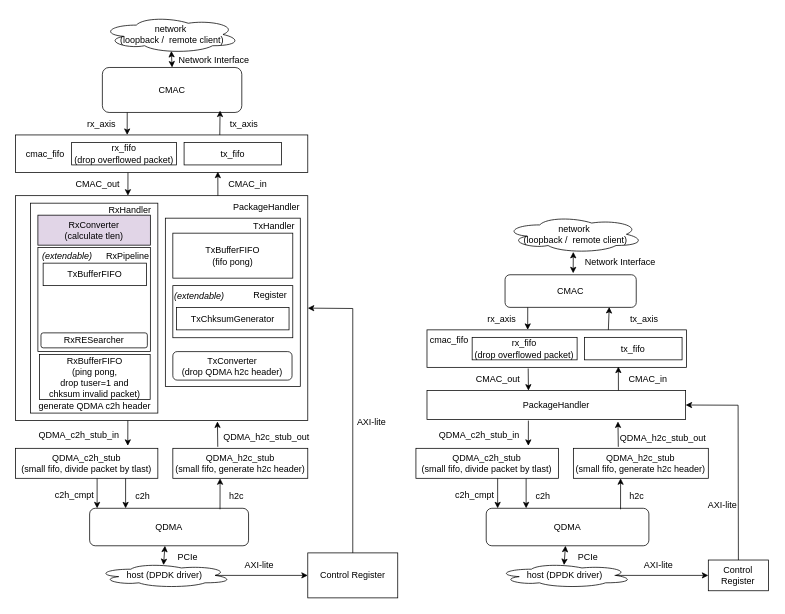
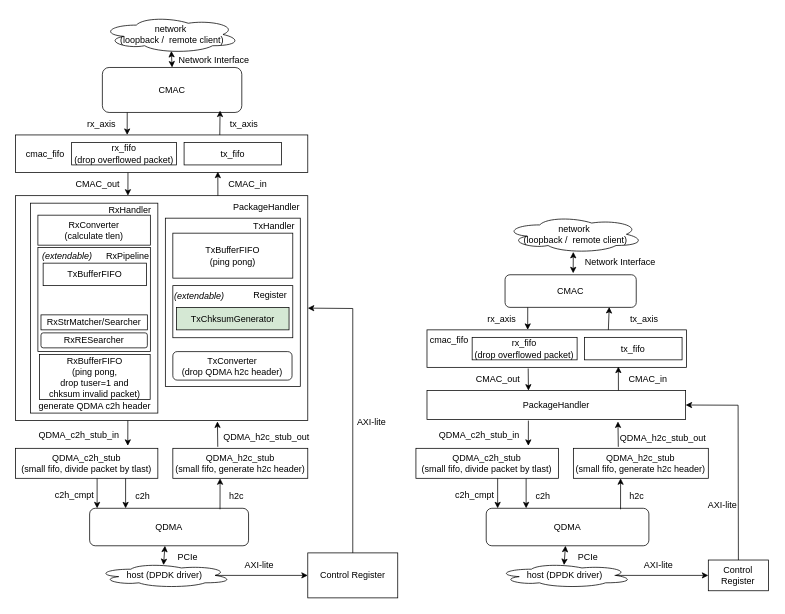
node "RxConverter (calculate tlen)": fillcolor #e1d5e7 -> #ffffff
node "TxBufferFIFO (fifo pong)": label "TxBufferFIFO (fifo pong)" -> "TxBufferFIFO (ping pong)"
node "TxChksumGenerator": fillcolor #ffffff -> #d5e8d4
node "RxStrMatcher/Searcher": added
